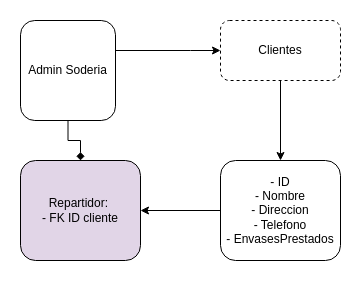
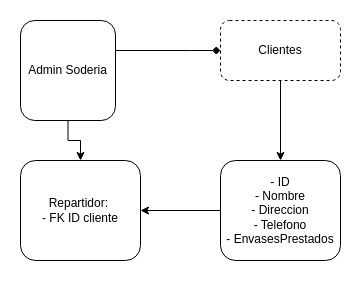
edge "Admin Soderia" -> "Clientes": arrowhead classic -> diamond
edge "Admin Soderia" -> "Repartidor: - FK ID cliente": arrowhead diamond -> classic
node "Repartidor: - FK ID cliente": fillcolor #e1d5e7 -> #ffffff
